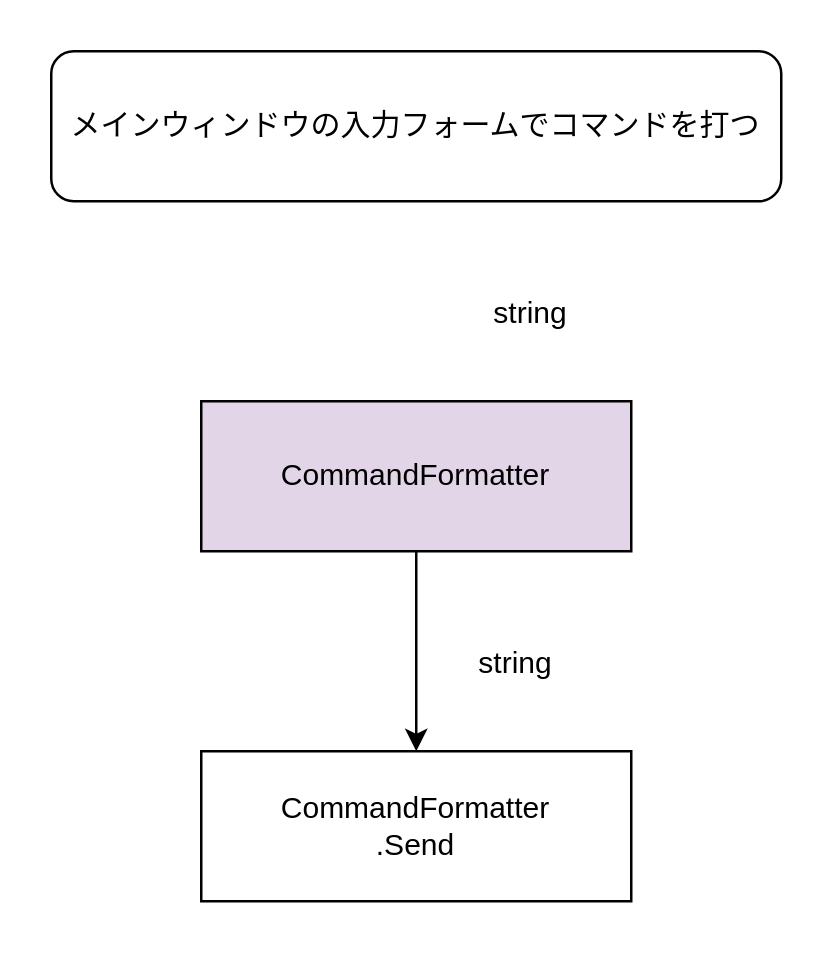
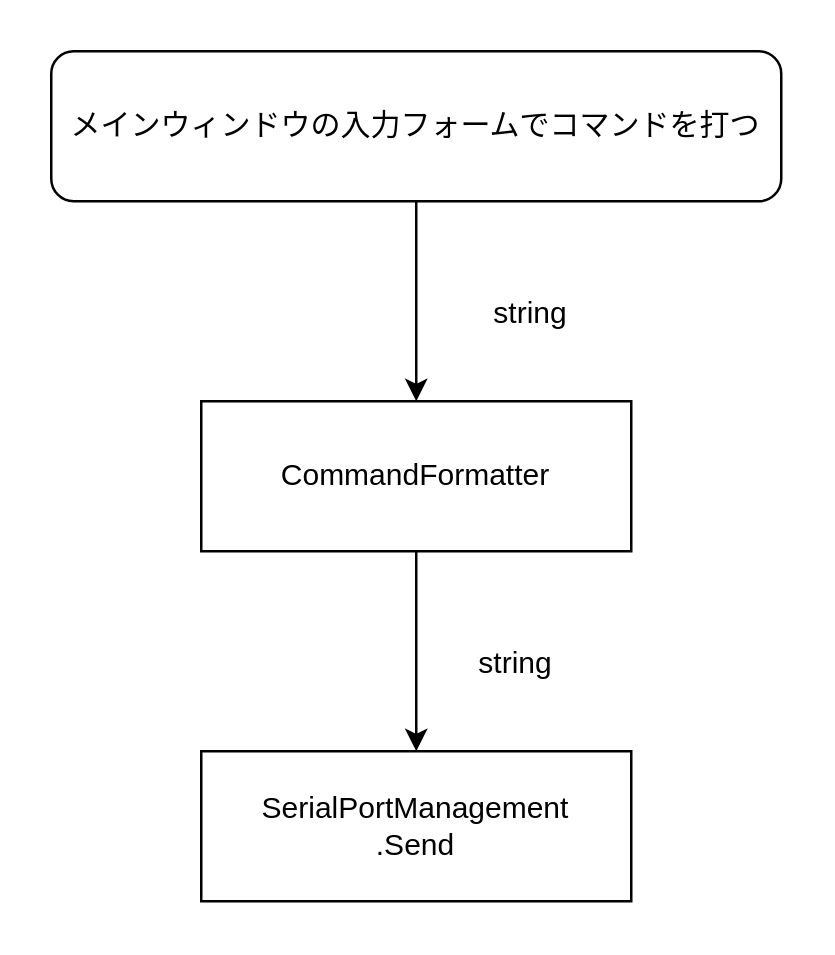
edge "メインウィンドウの入力フォームでコマンドを打つ" -> "CommandFormatter": added
node "CommandFormatter": fillcolor #e1d5e7 -> #ffffff
node "CommandFormatter .Send": label "CommandFormatter .Send" -> "SerialPortManagement .Send"
